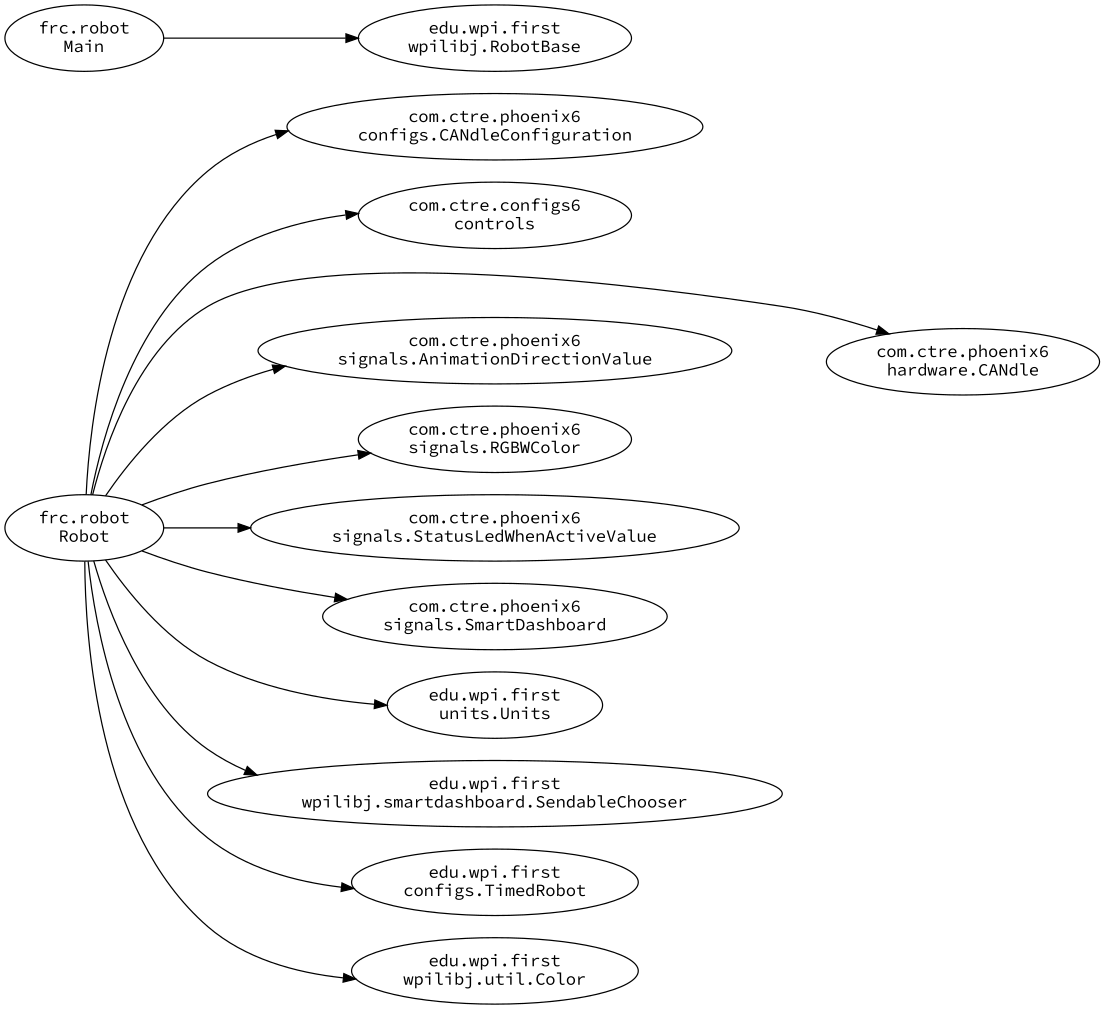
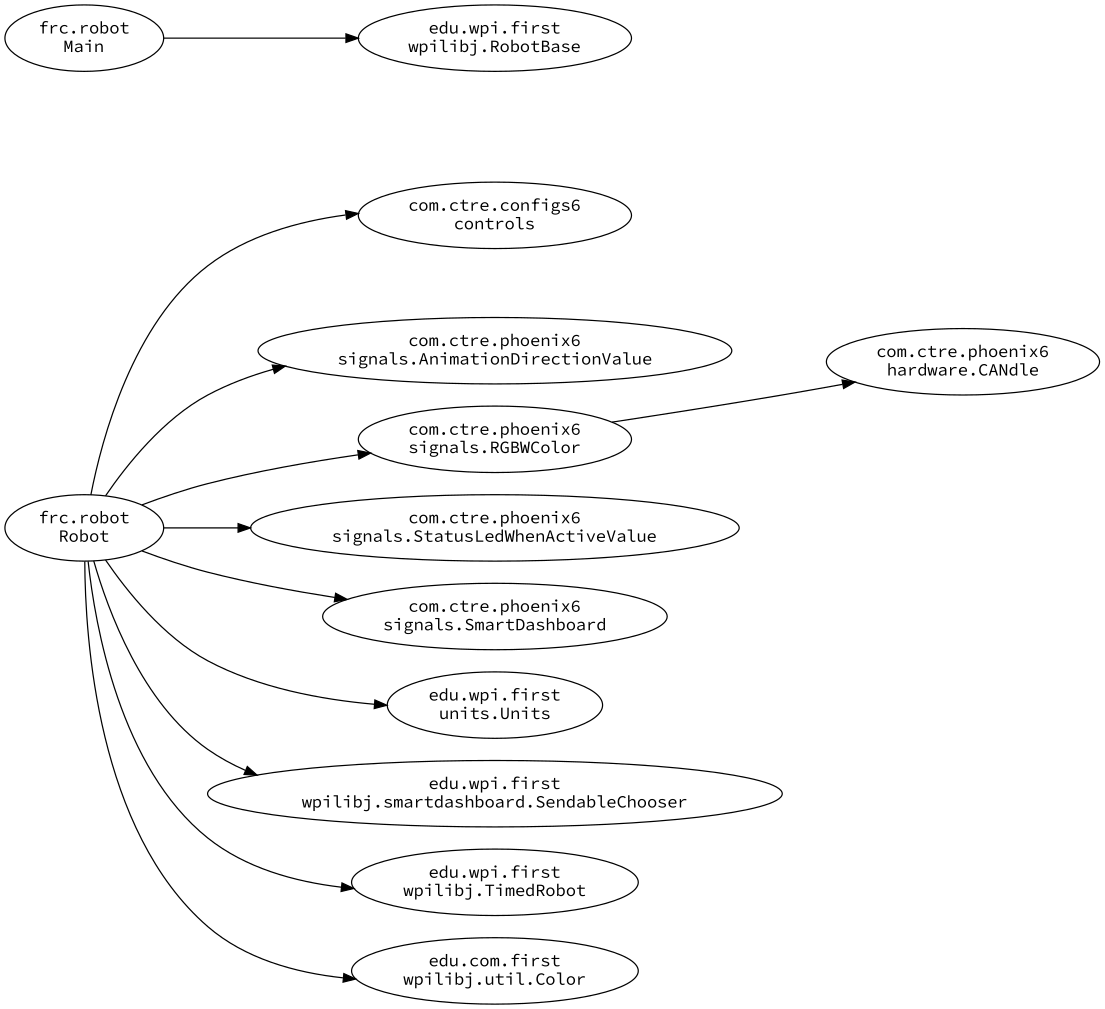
node "com.ctre.phoenix6 configs.CANdleConfiguration": removed
edge "frc.robot Robot" -> "com.ctre.phoenix6 hardware.CANdle": now "com.ctre.phoenix6 signals.RGBWColor" -> "com.ctre.phoenix6 hardware.CANdle"
node "edu.wpi.first configs.TimedRobot": label "edu.wpi.first configs.TimedRobot" -> "edu.wpi.first wpilibj.TimedRobot"
node "edu.wpi.first wpilibj.util.Color": label "edu.wpi.first wpilibj.util.Color" -> "edu.com.first wpilibj.util.Color"
